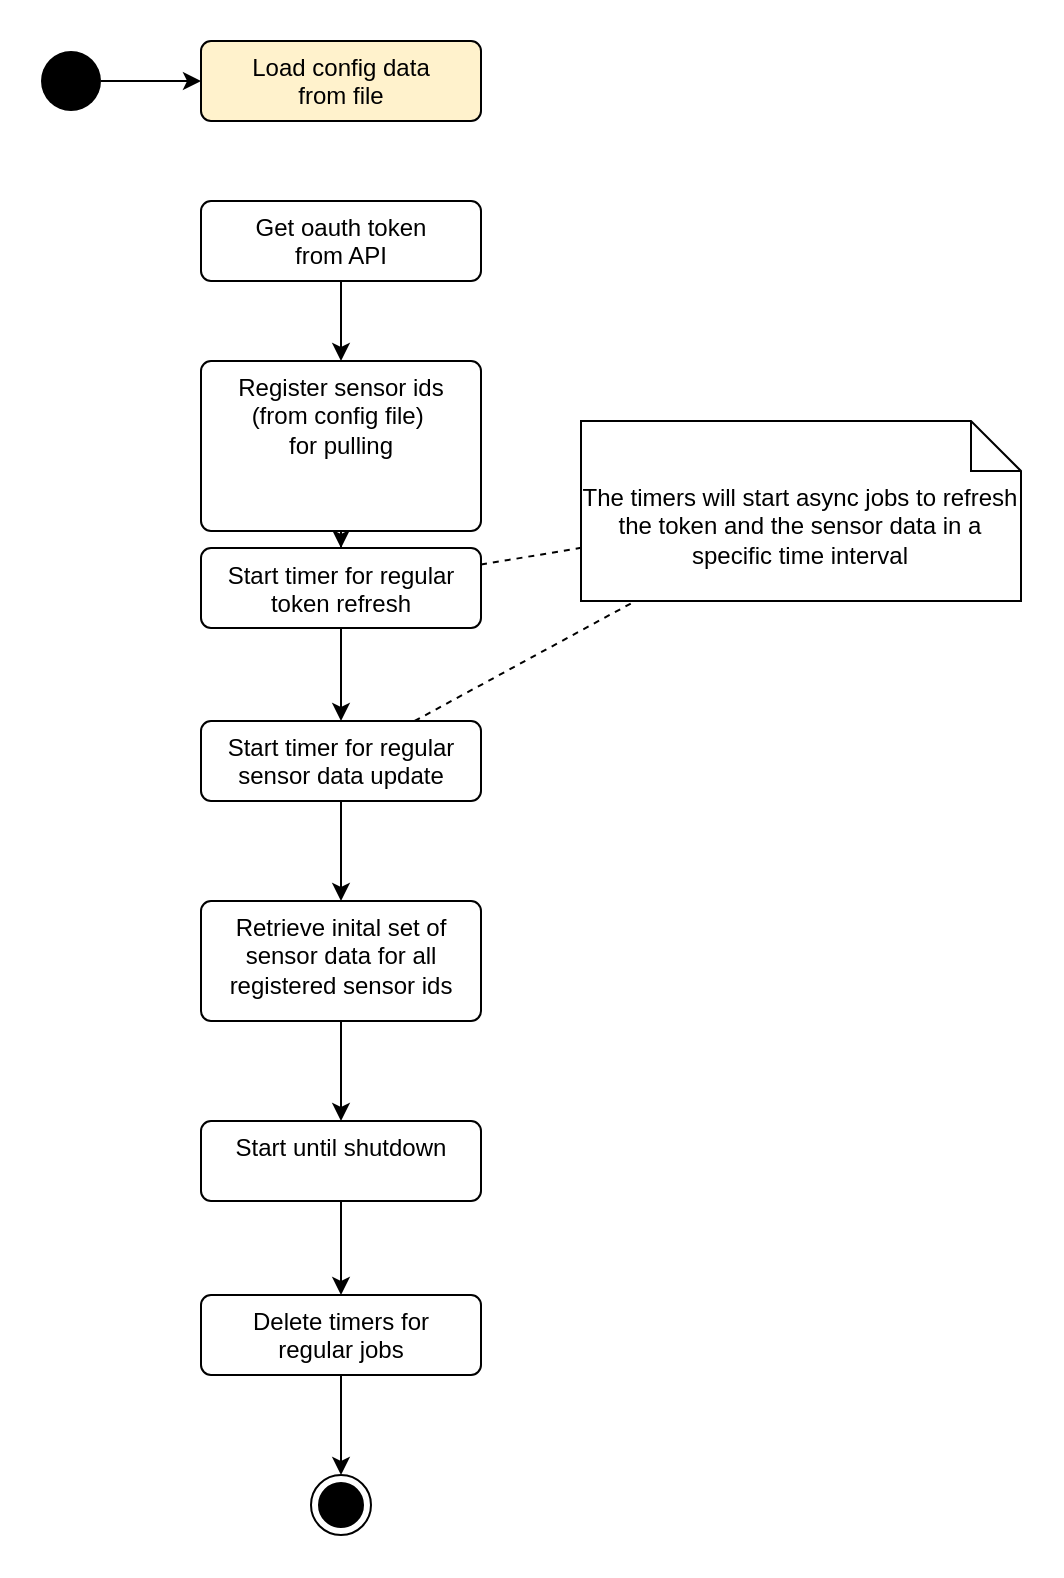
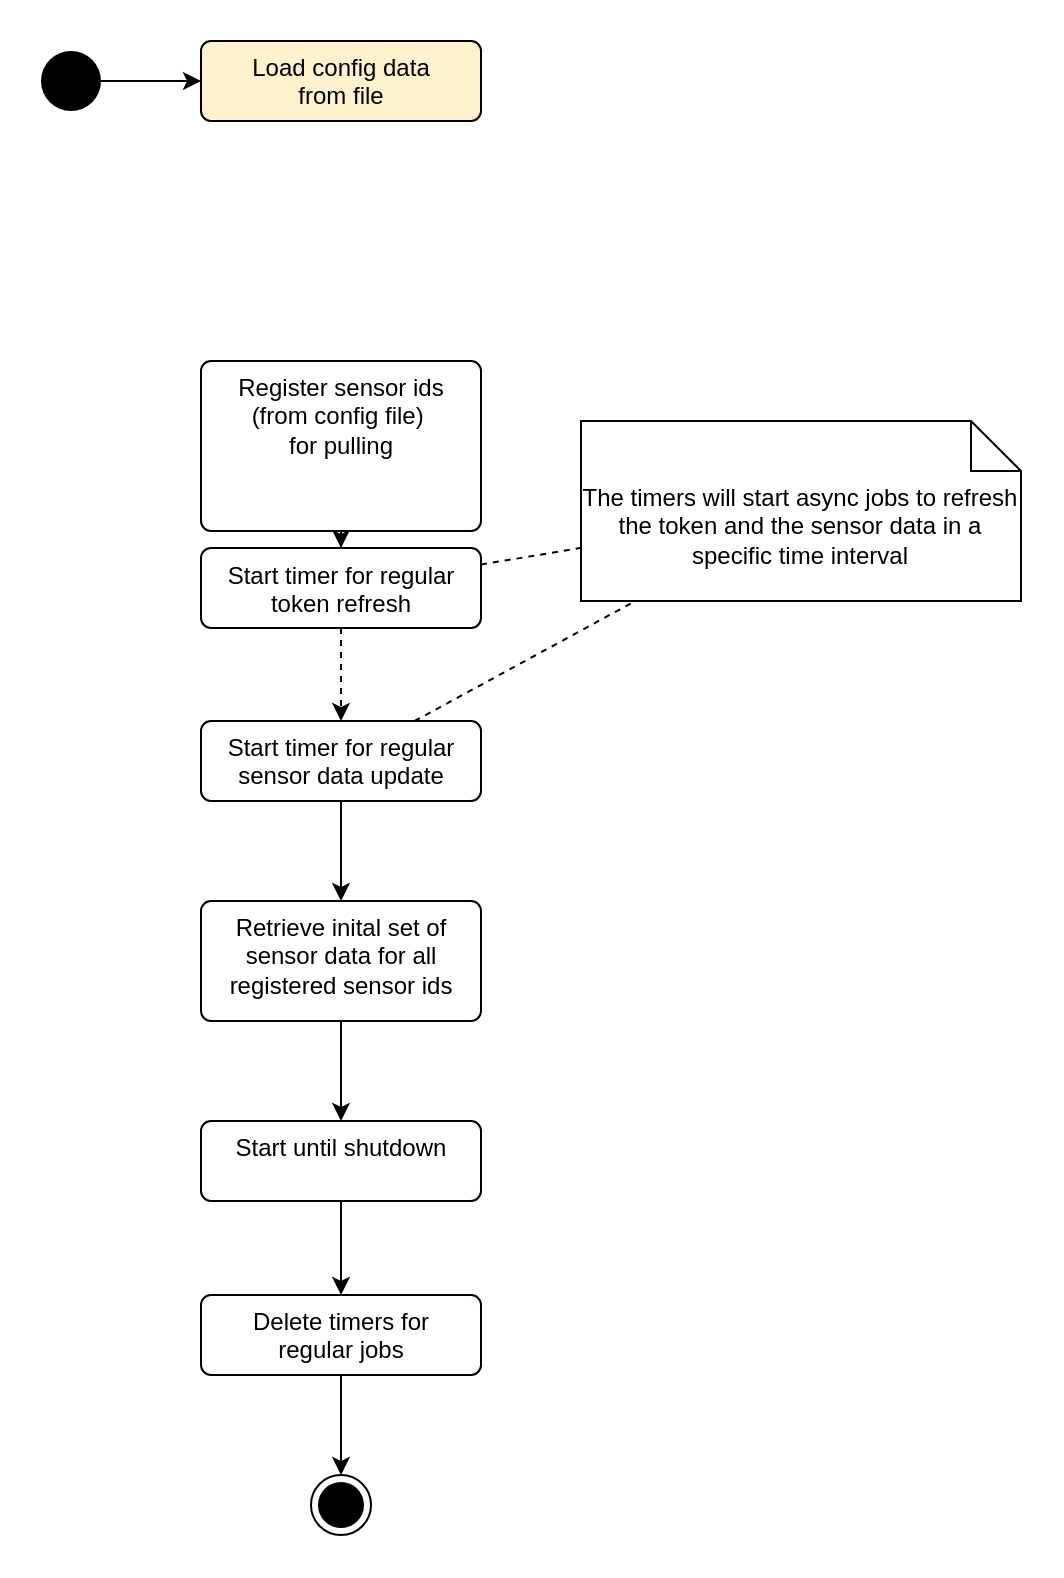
node "Get oauth token from API": removed
edge "Get oauth token from API" -> "Register sensor ids (from config file) for pulling": removed
edge "Start timer for regular token refresh" -> "Start timer for regular sensor data update": style solid -> dashed
